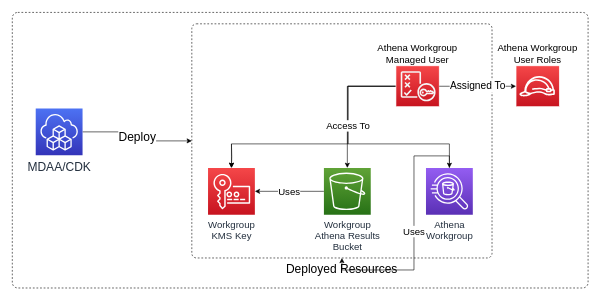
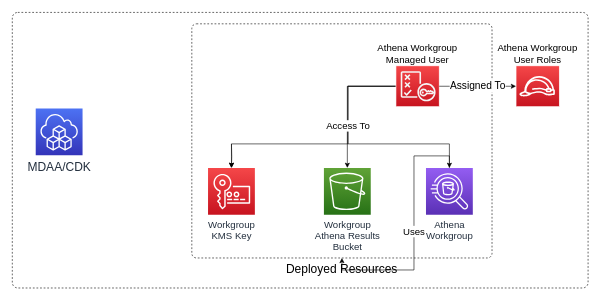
edge "MDAA/CDK" -> "Deployed Resources": removed, label "Deploy"
edge "WorkgroupAthena ResultsBucket" -> "WorkgroupKMS Key": removed, label "Uses"
